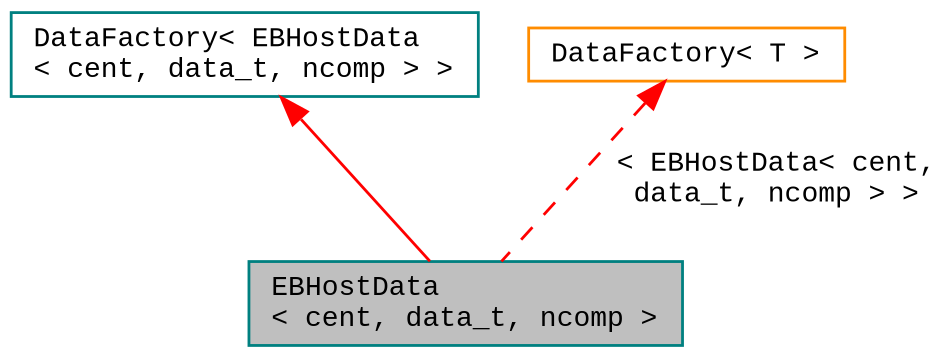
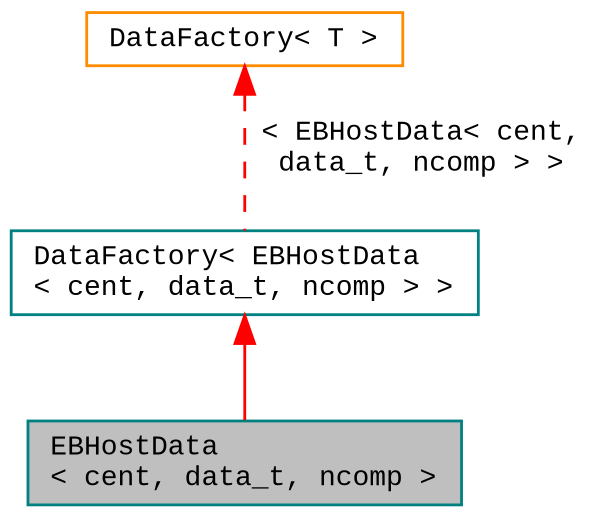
edge "EBHostData < cent, data_t, ncomp >" -> "DataFactory< T >": now "DataFactory< EBHostData < cent, data_t, ncomp > >" -> "DataFactory< T >"
